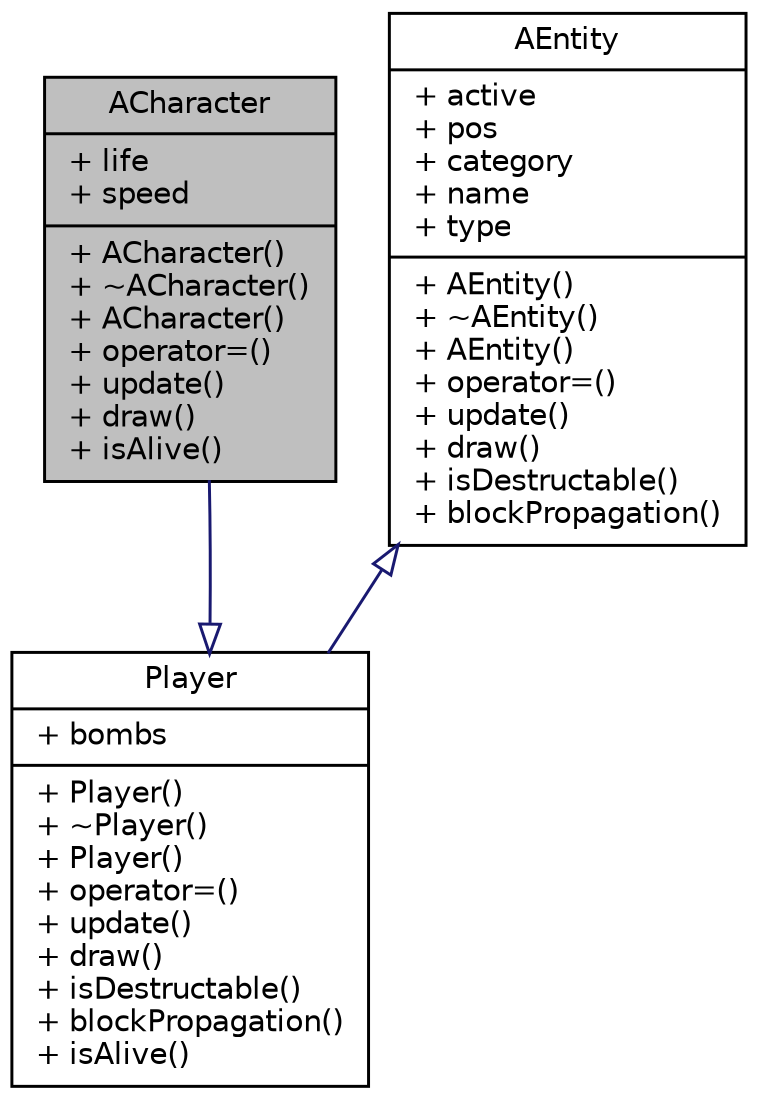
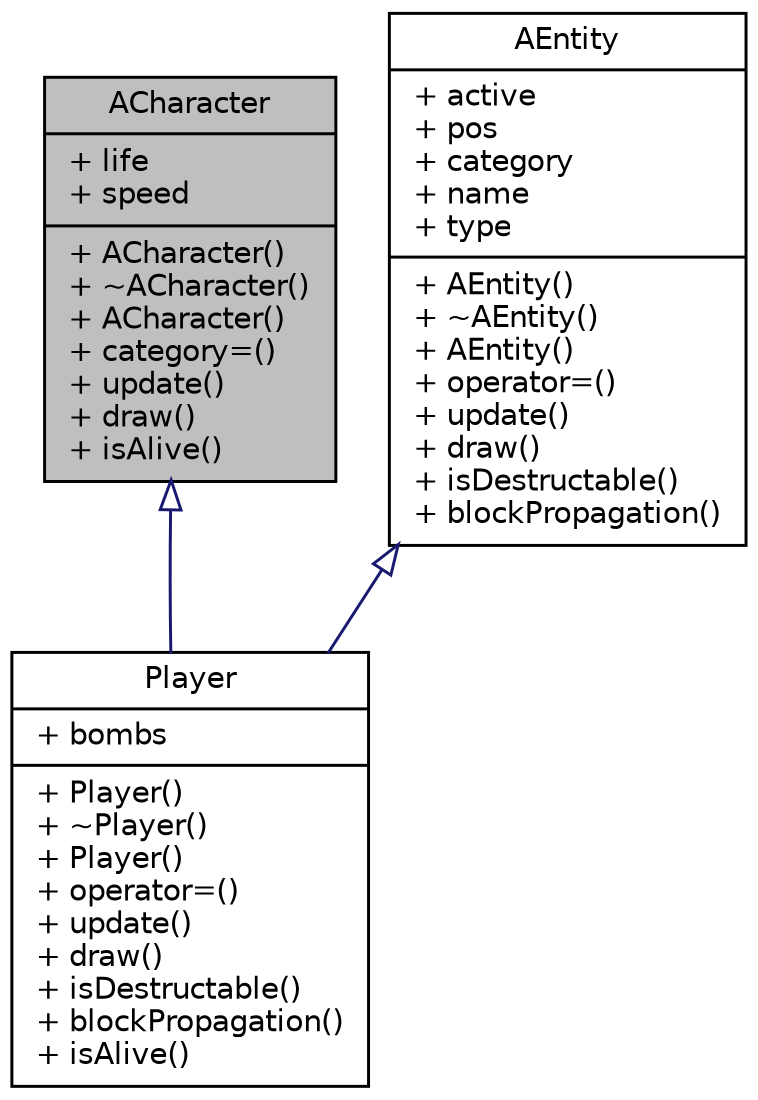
node "ACharacter": text "+ operator=()" -> "+ category=()"
edge "ACharacter" -> "Player": reversed
